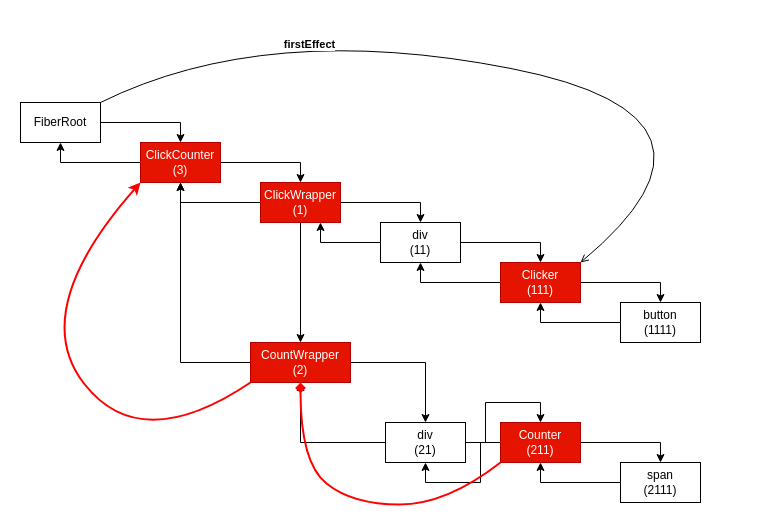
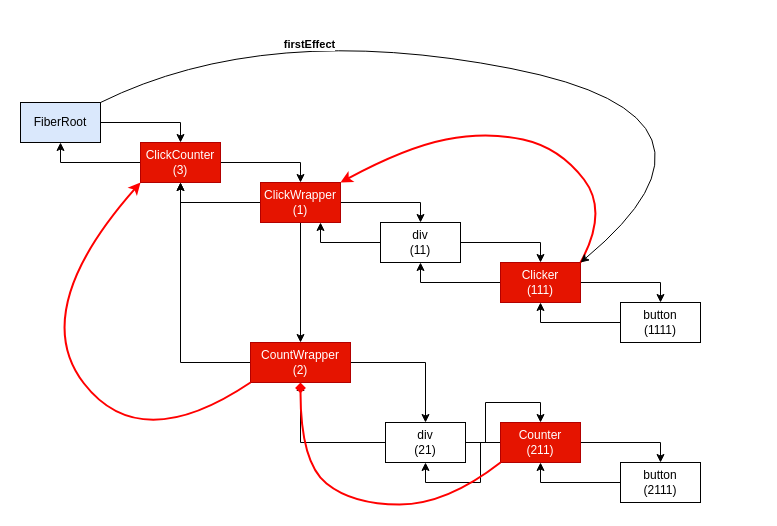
node "FiberRoot": fillcolor #ffffff -> #dae8fc
edge "Clicker (111)" -> "ClickWrapper (1)": added
edge "FiberRoot" -> "Clicker (111)": arrowhead open -> classic
node "span (2111)": label "span (2111)" -> "button (2111)"
